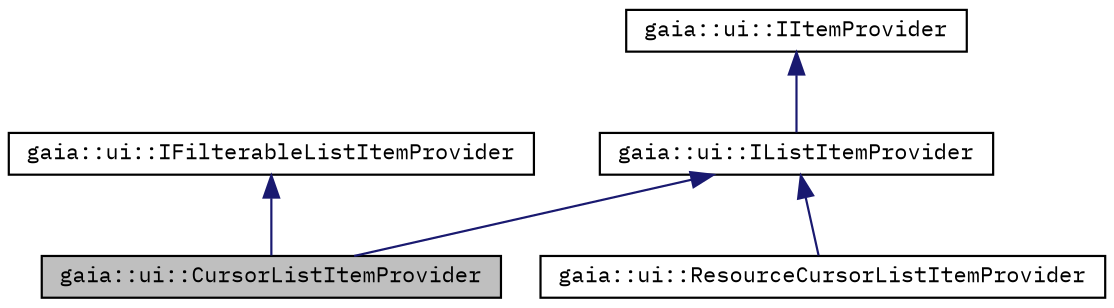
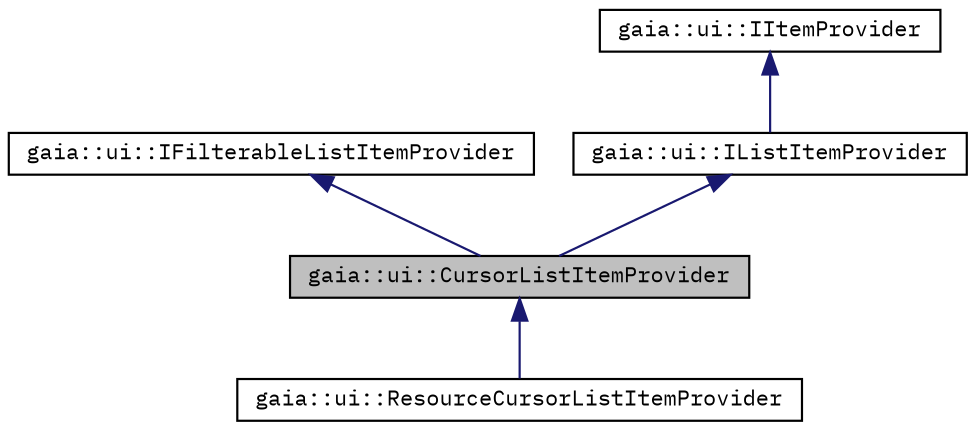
edge "gaia::ui::ResourceCursorListItemProvider" -> "gaia::ui::IListItemProvider": now "gaia::ui::ResourceCursorListItemProvider" -> "gaia::ui::CursorListItemProvider"
